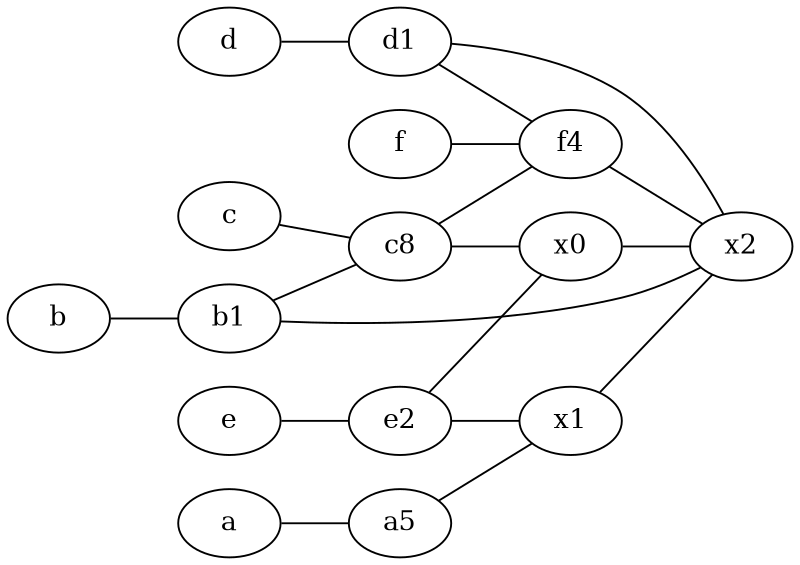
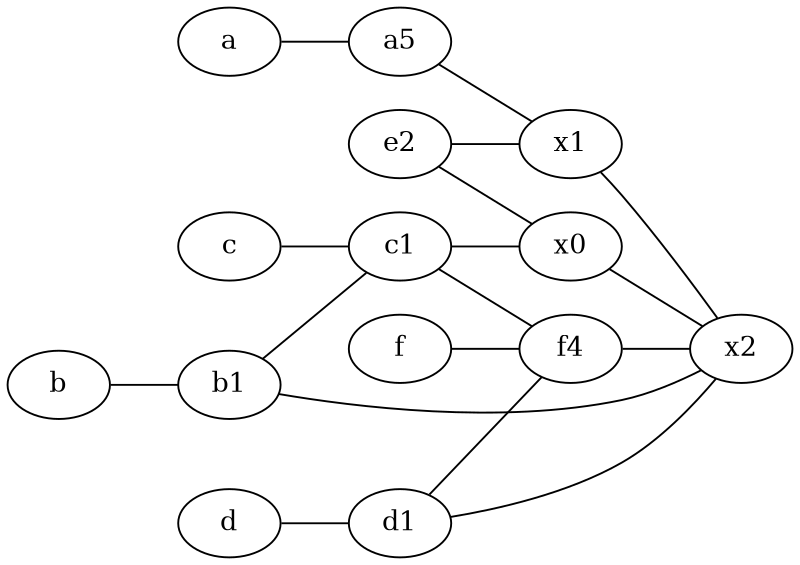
node "c8": label "c8" -> "c1"
node "e": removed
